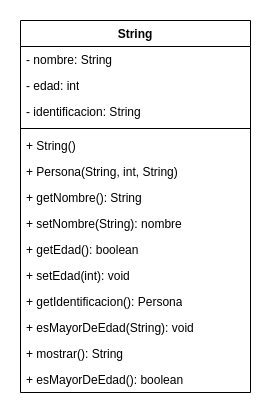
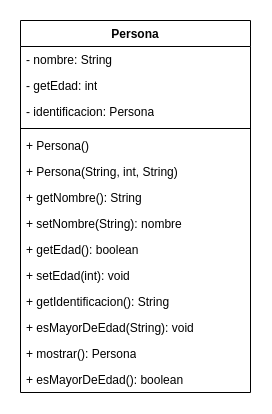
node "String": label "String" -> "Persona"
node "- edad: int": label "- edad: int" -> "- getEdad: int"
node "- identificacion: String": label "- identificacion: String" -> "- identificacion: Persona"
node "+ String()": label "+ String()" -> "+ Persona()"
node "+ getIdentificacion(): Persona": label "+ getIdentificacion(): Persona" -> "+ getIdentificacion(): String"
node "+ mostrar(): String": label "+ mostrar(): String" -> "+ mostrar(): Persona"
